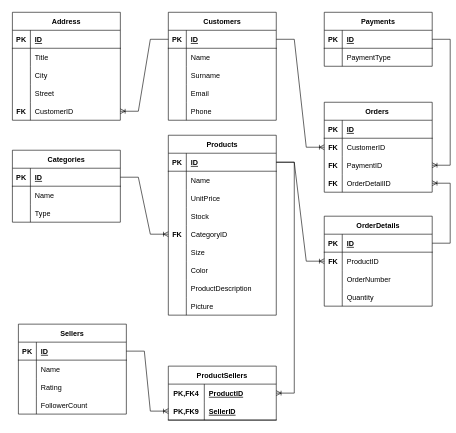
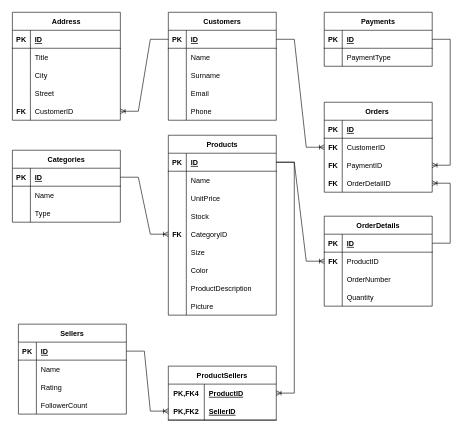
node "PK,FK9": label "PK,FK9" -> "PK,FK2"
